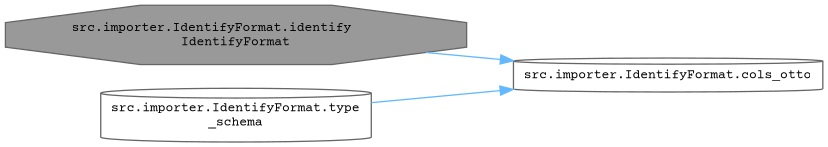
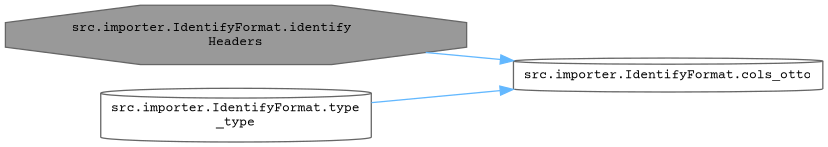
node "src.importer.IdentifyFormat.identify IdentifyFormat": label "src.importer.IdentifyFormat.identify IdentifyFormat" -> "src.importer.IdentifyFormat.identify Headers"
node "src.importer.IdentifyFormat.type _schema": label "src.importer.IdentifyFormat.type _schema" -> "src.importer.IdentifyFormat.type _type"
